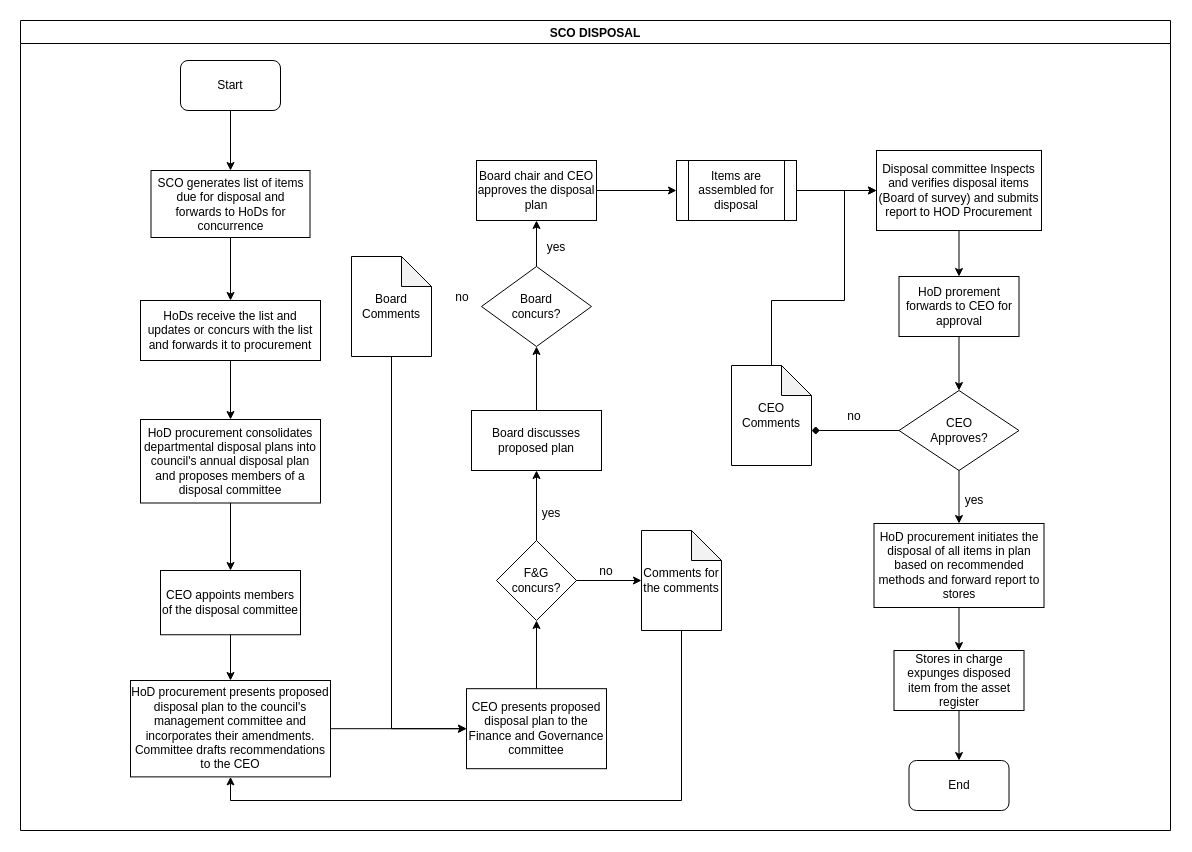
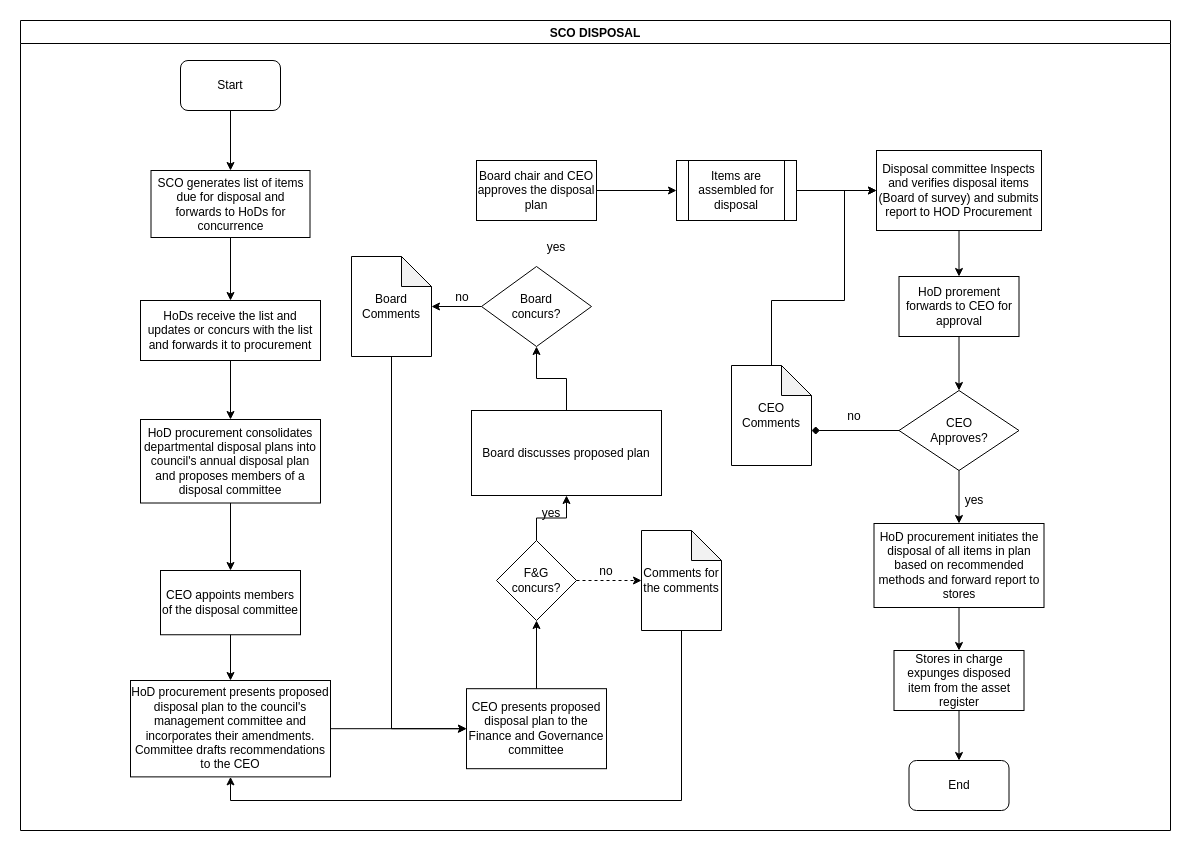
edge "Board concurs?" -> "Board chair and CEO approves the disposal plan": removed
edge "Board concurs?" -> "Board Comments": added
node "Board discusses proposed plan": size 130x60 -> 190x85
edge "F&G concurs?" -> "Comments for the comments": style solid -> dashed
